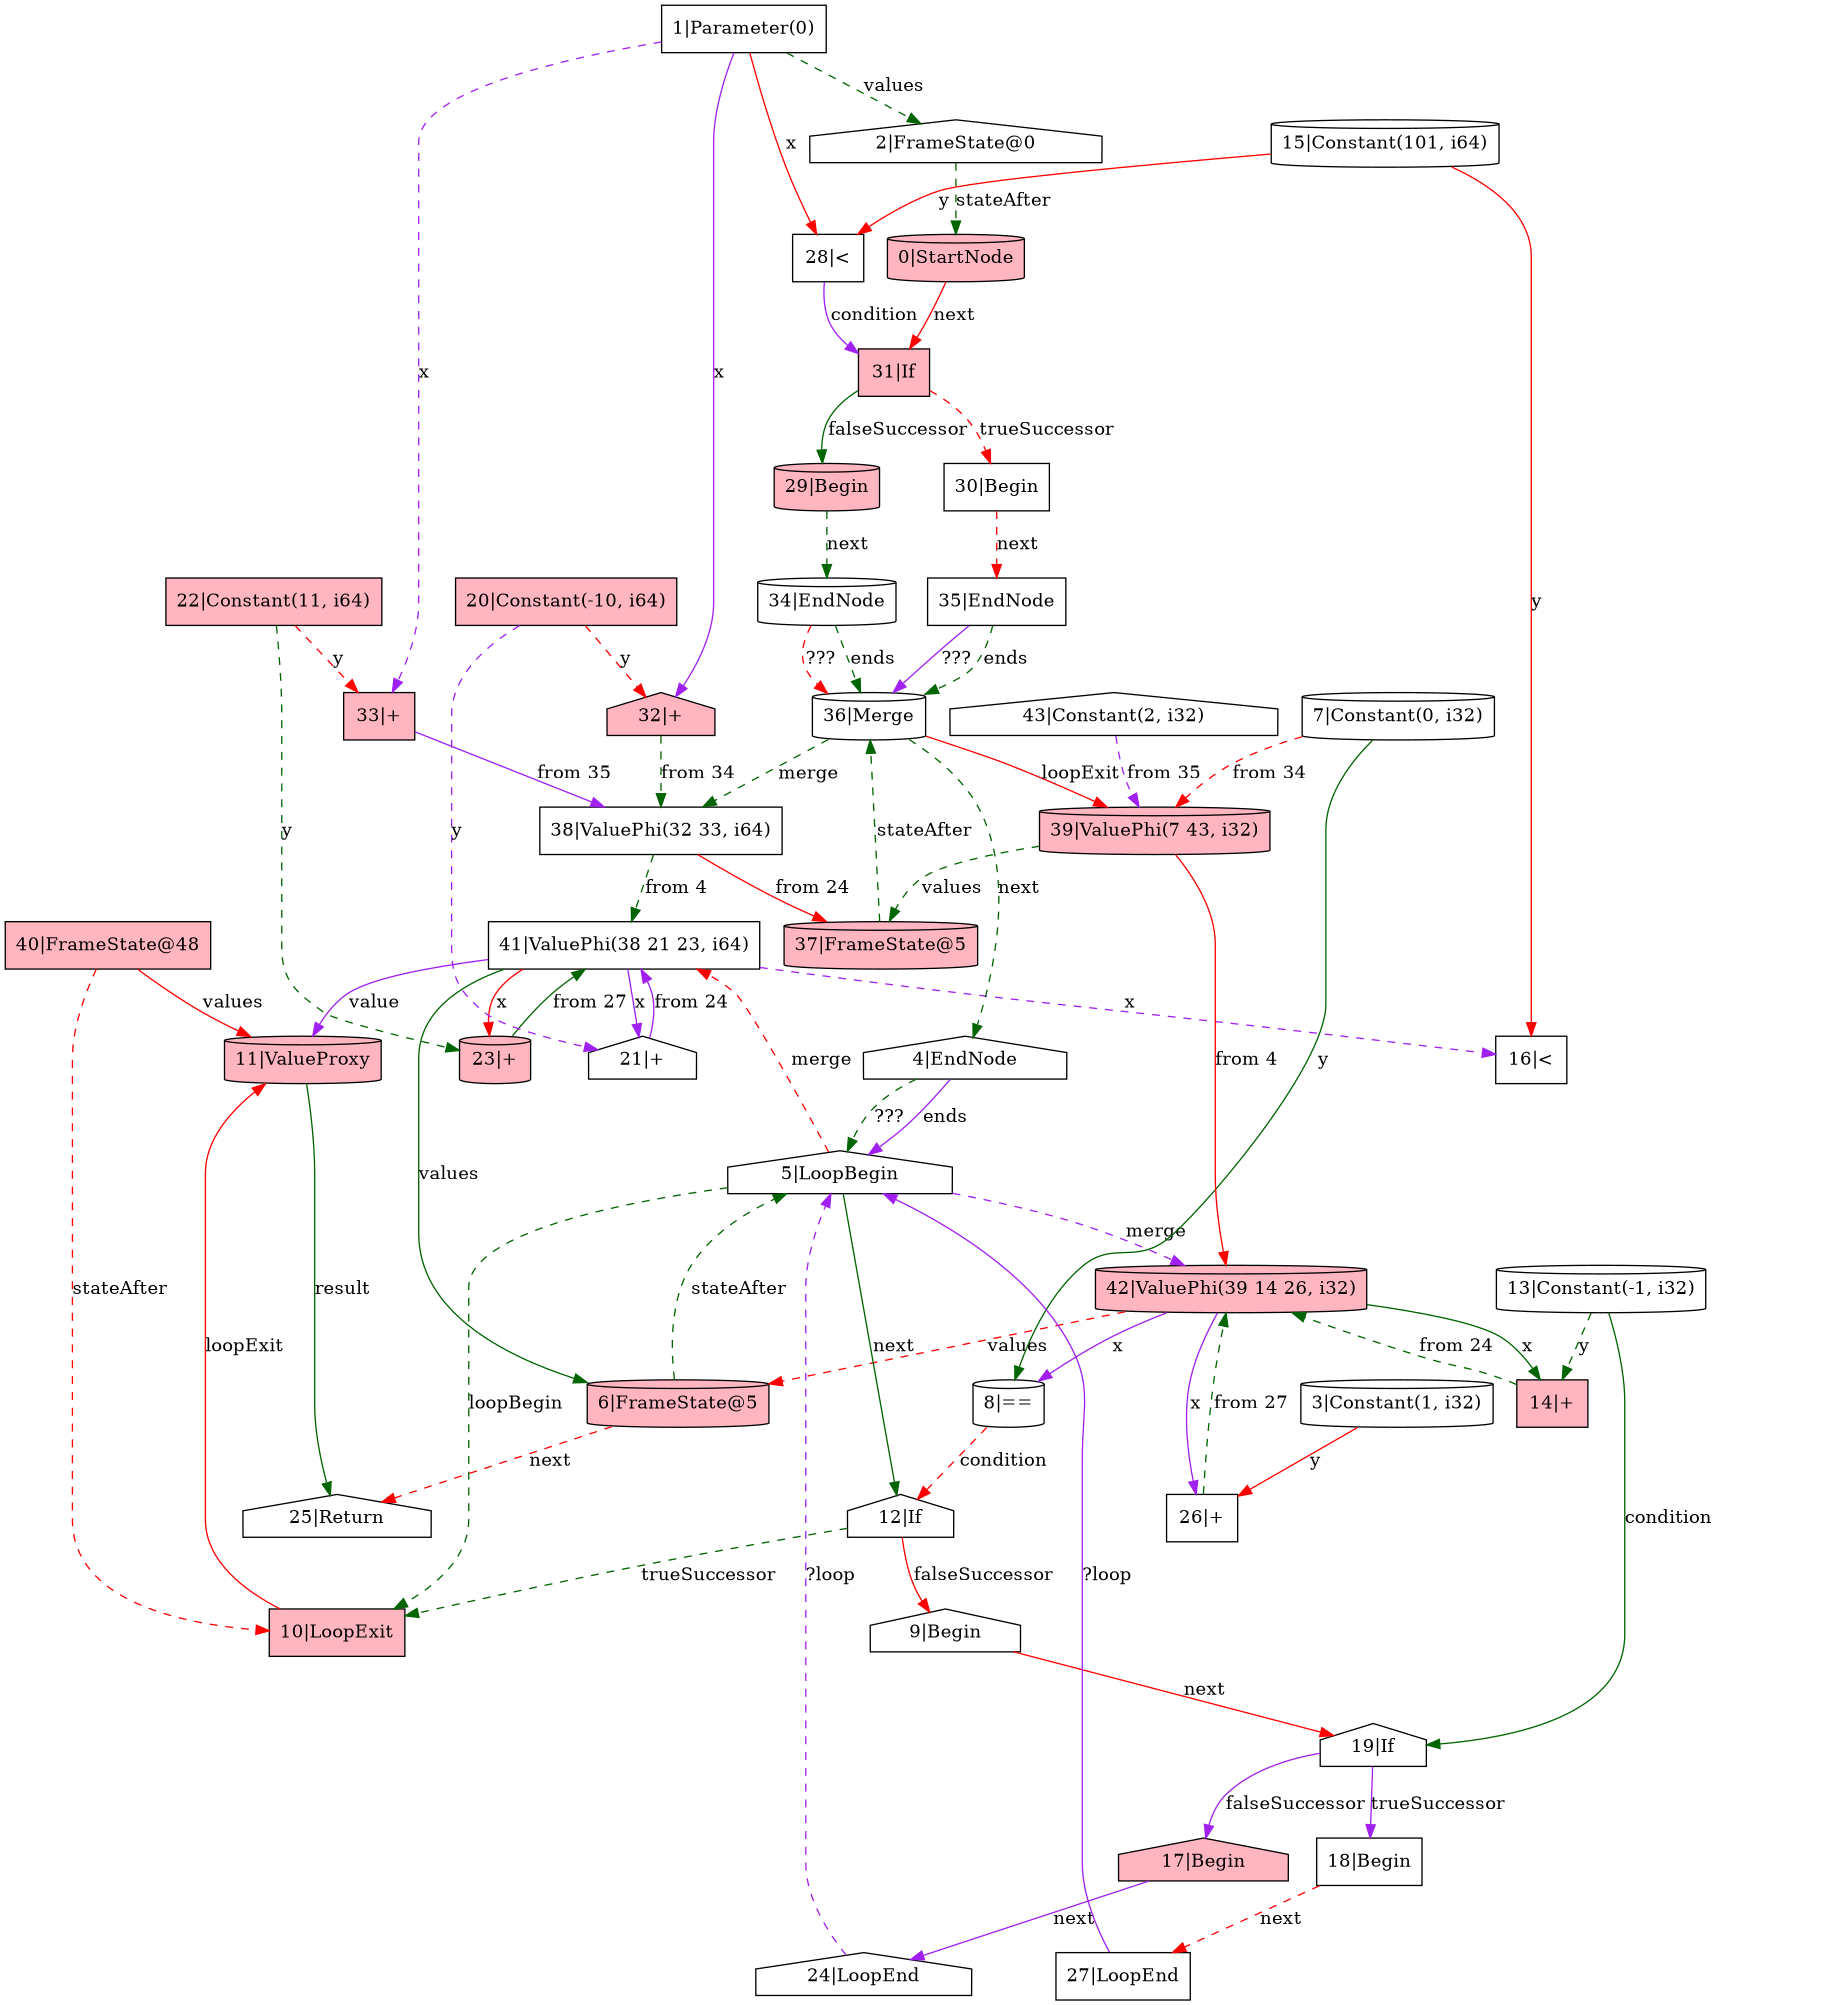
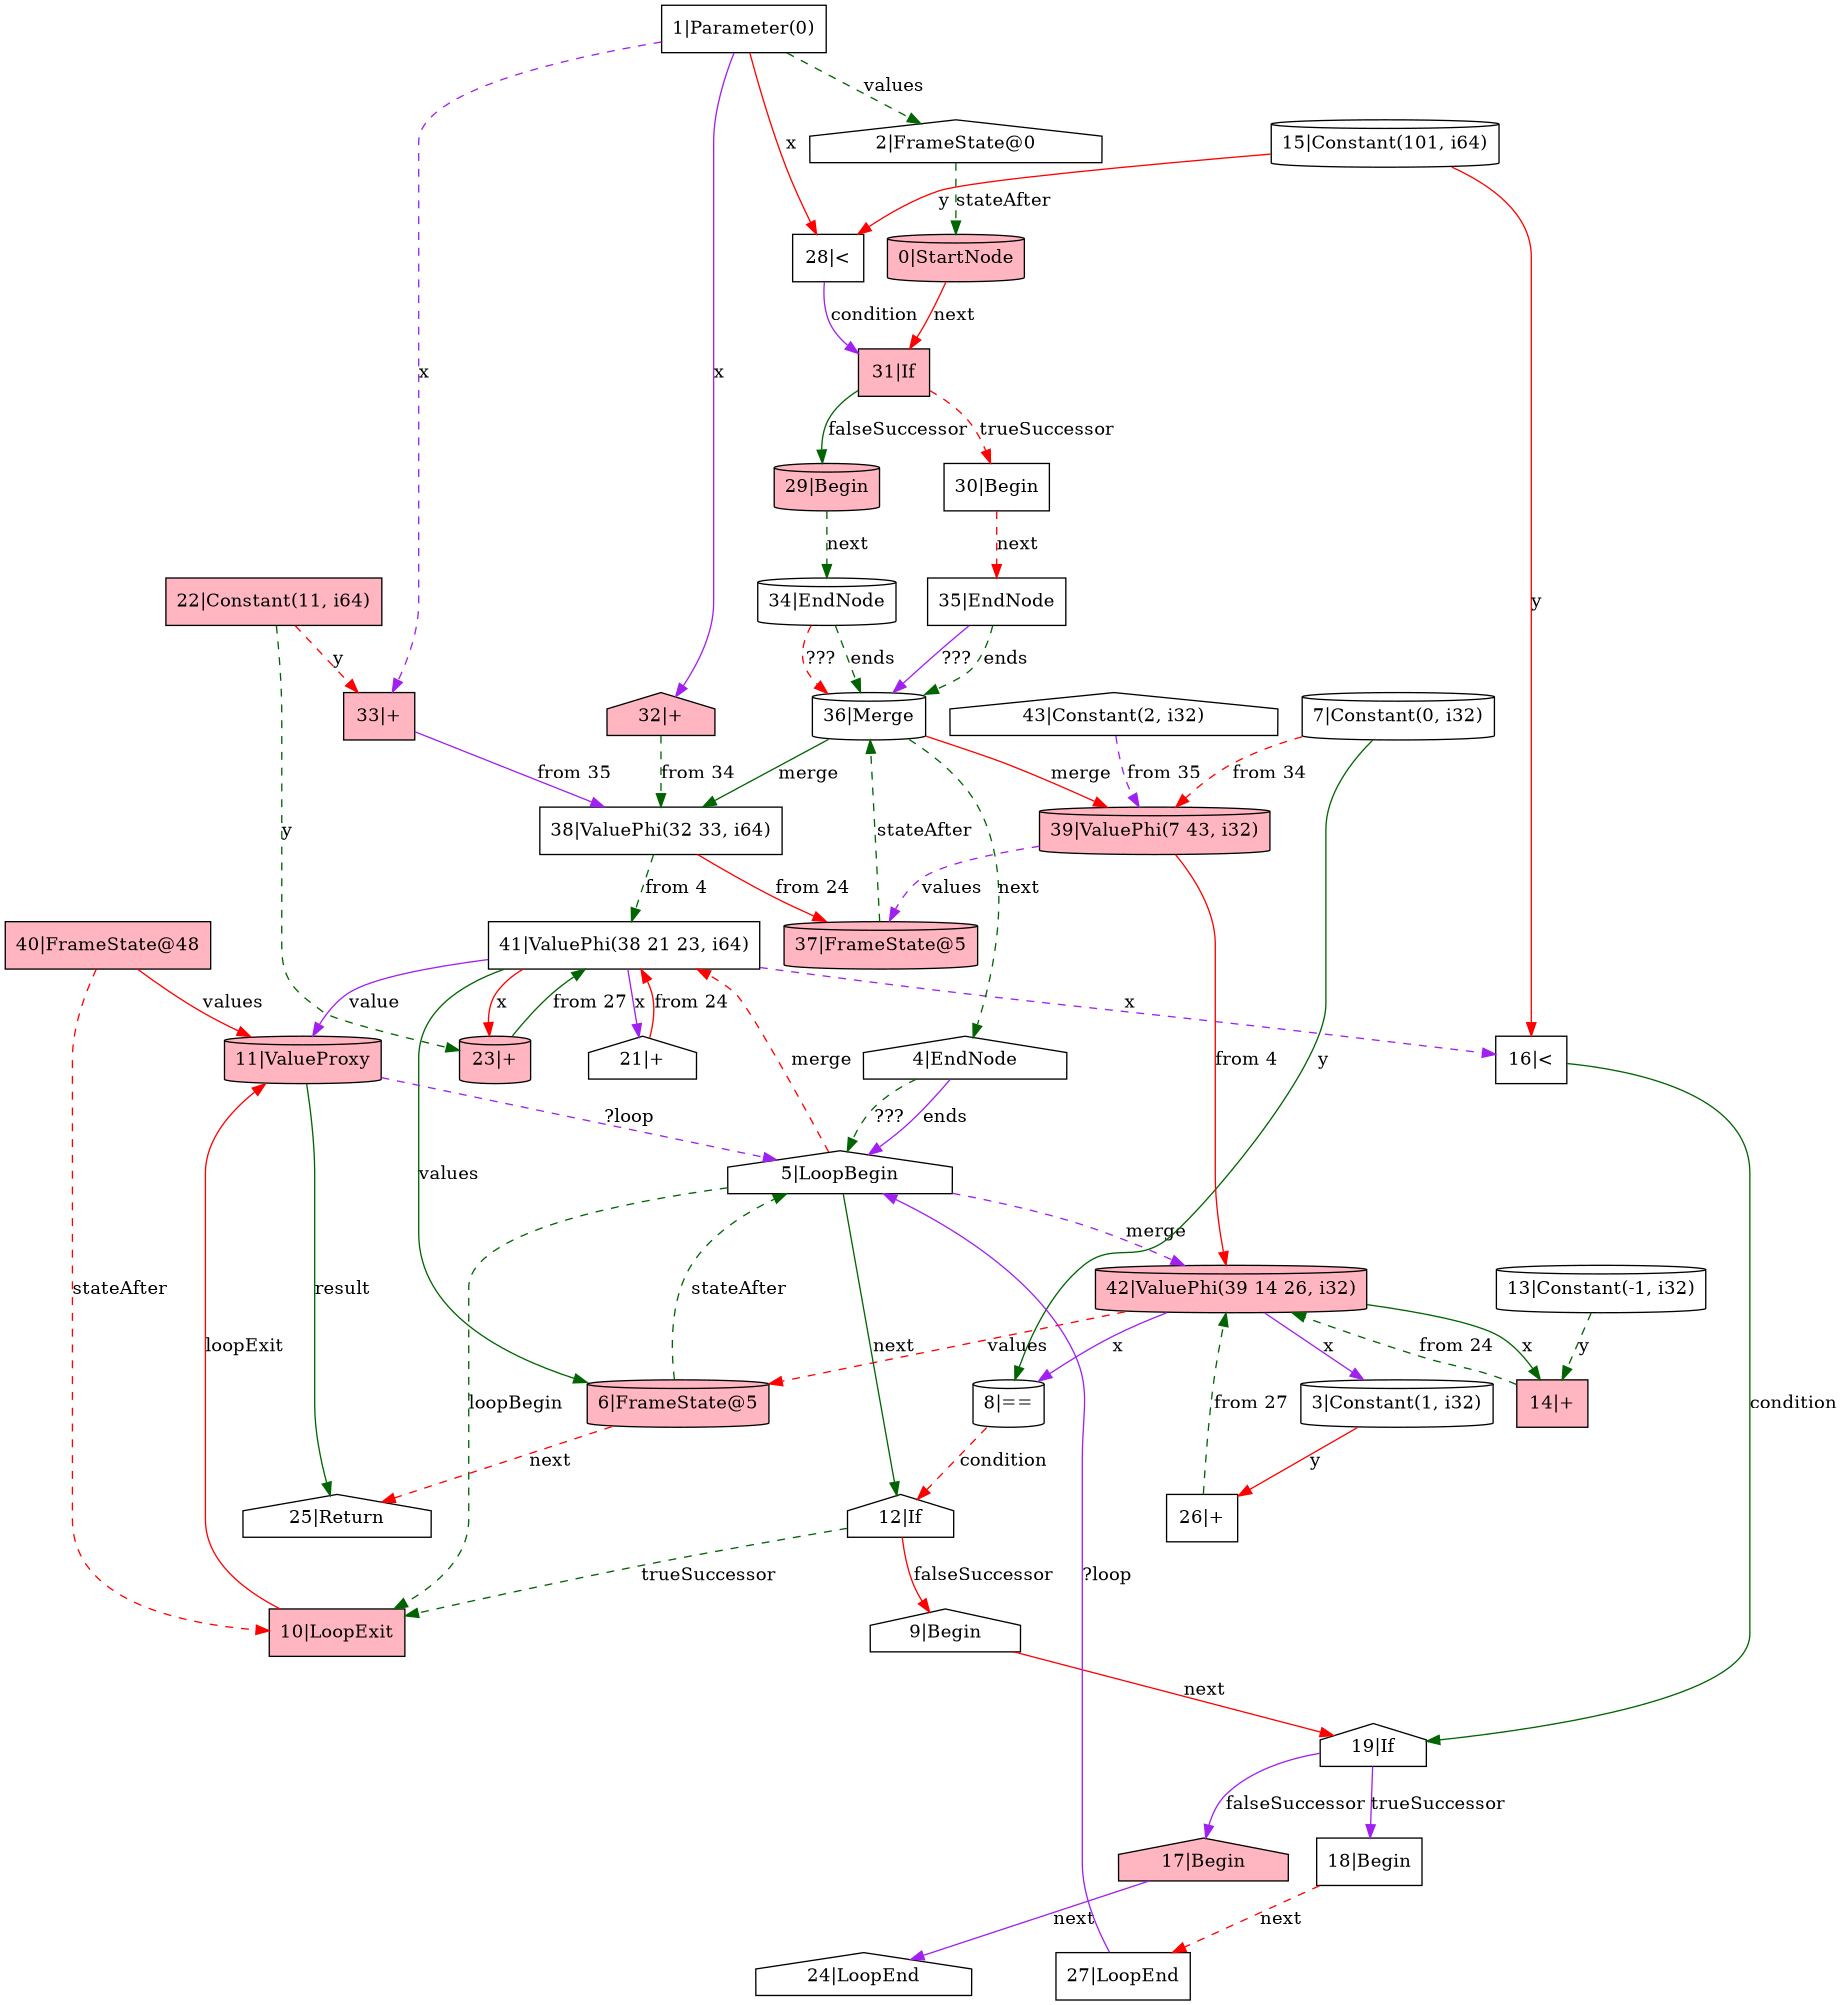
node "20|Constant(-10, i64)": removed
edge "36|Merge" -> "38|ValuePhi(32 33, i64)": style dashed -> solid
edge "36|Merge" -> "39|ValuePhi(7 43, i32)": label "loopExit" -> "merge"
edge "39|ValuePhi(7 43, i32)" -> "37|FrameState@5": color darkgreen -> purple
edge "21|+" -> "41|ValuePhi(38 21 23, i64)": color purple -> red
edge "42|ValuePhi(39 14 26, i32)" -> "26|+": now "42|ValuePhi(39 14 26, i32)" -> "3|Constant(1, i32)"
edge "24|LoopEnd" -> "5|LoopBegin": now "11|ValueProxy" -> "5|LoopBegin"
edge "13|Constant(-1, i32)" -> "19|If": now "16|<" -> "19|If"
